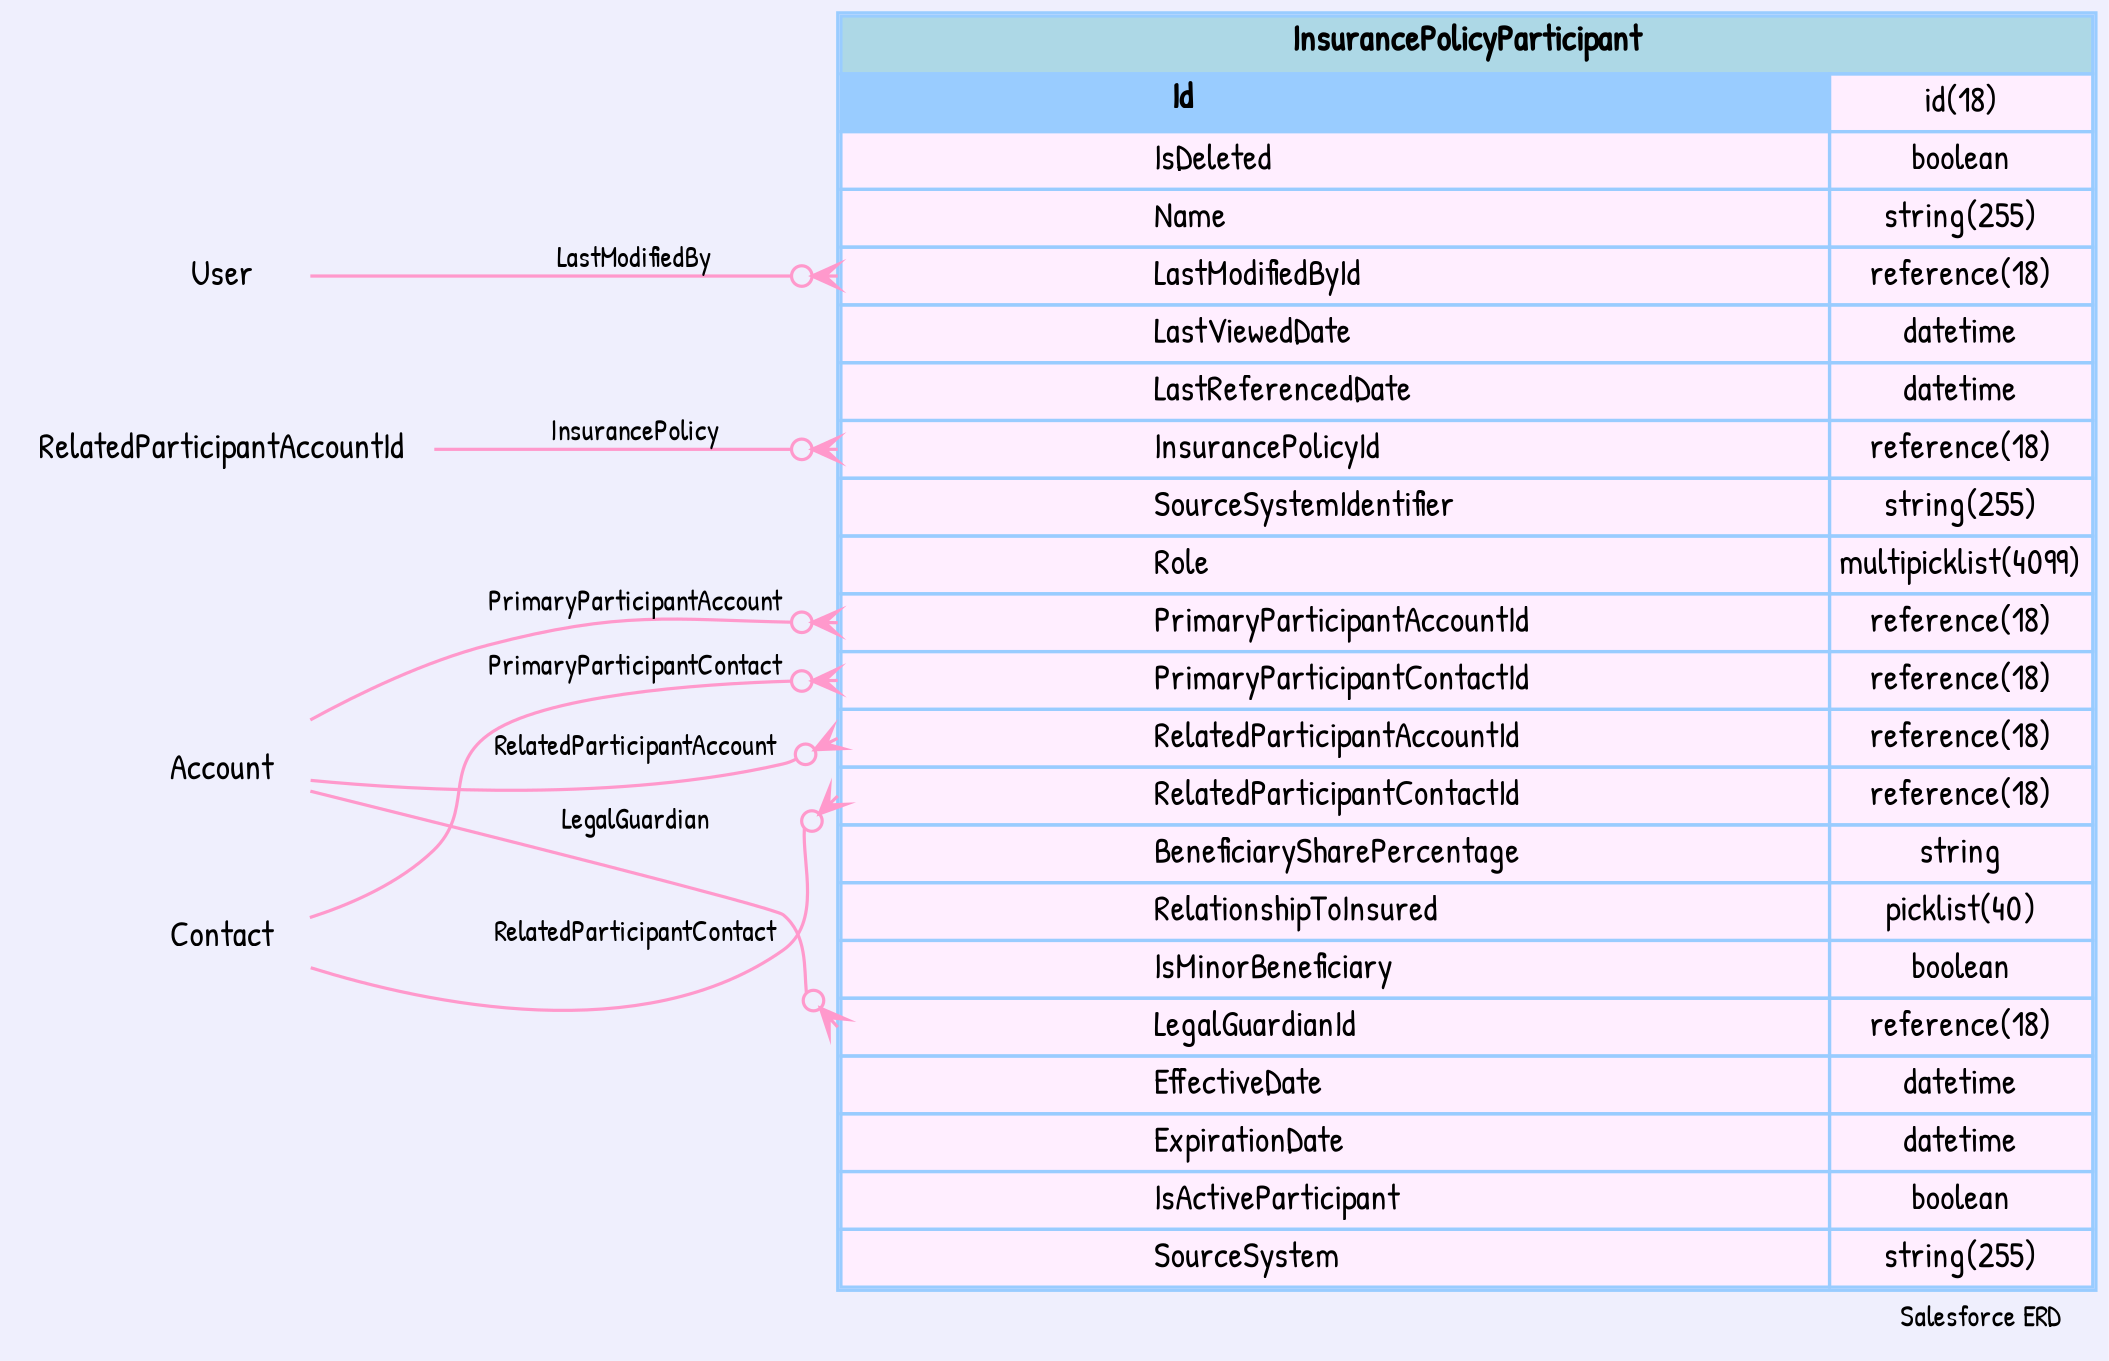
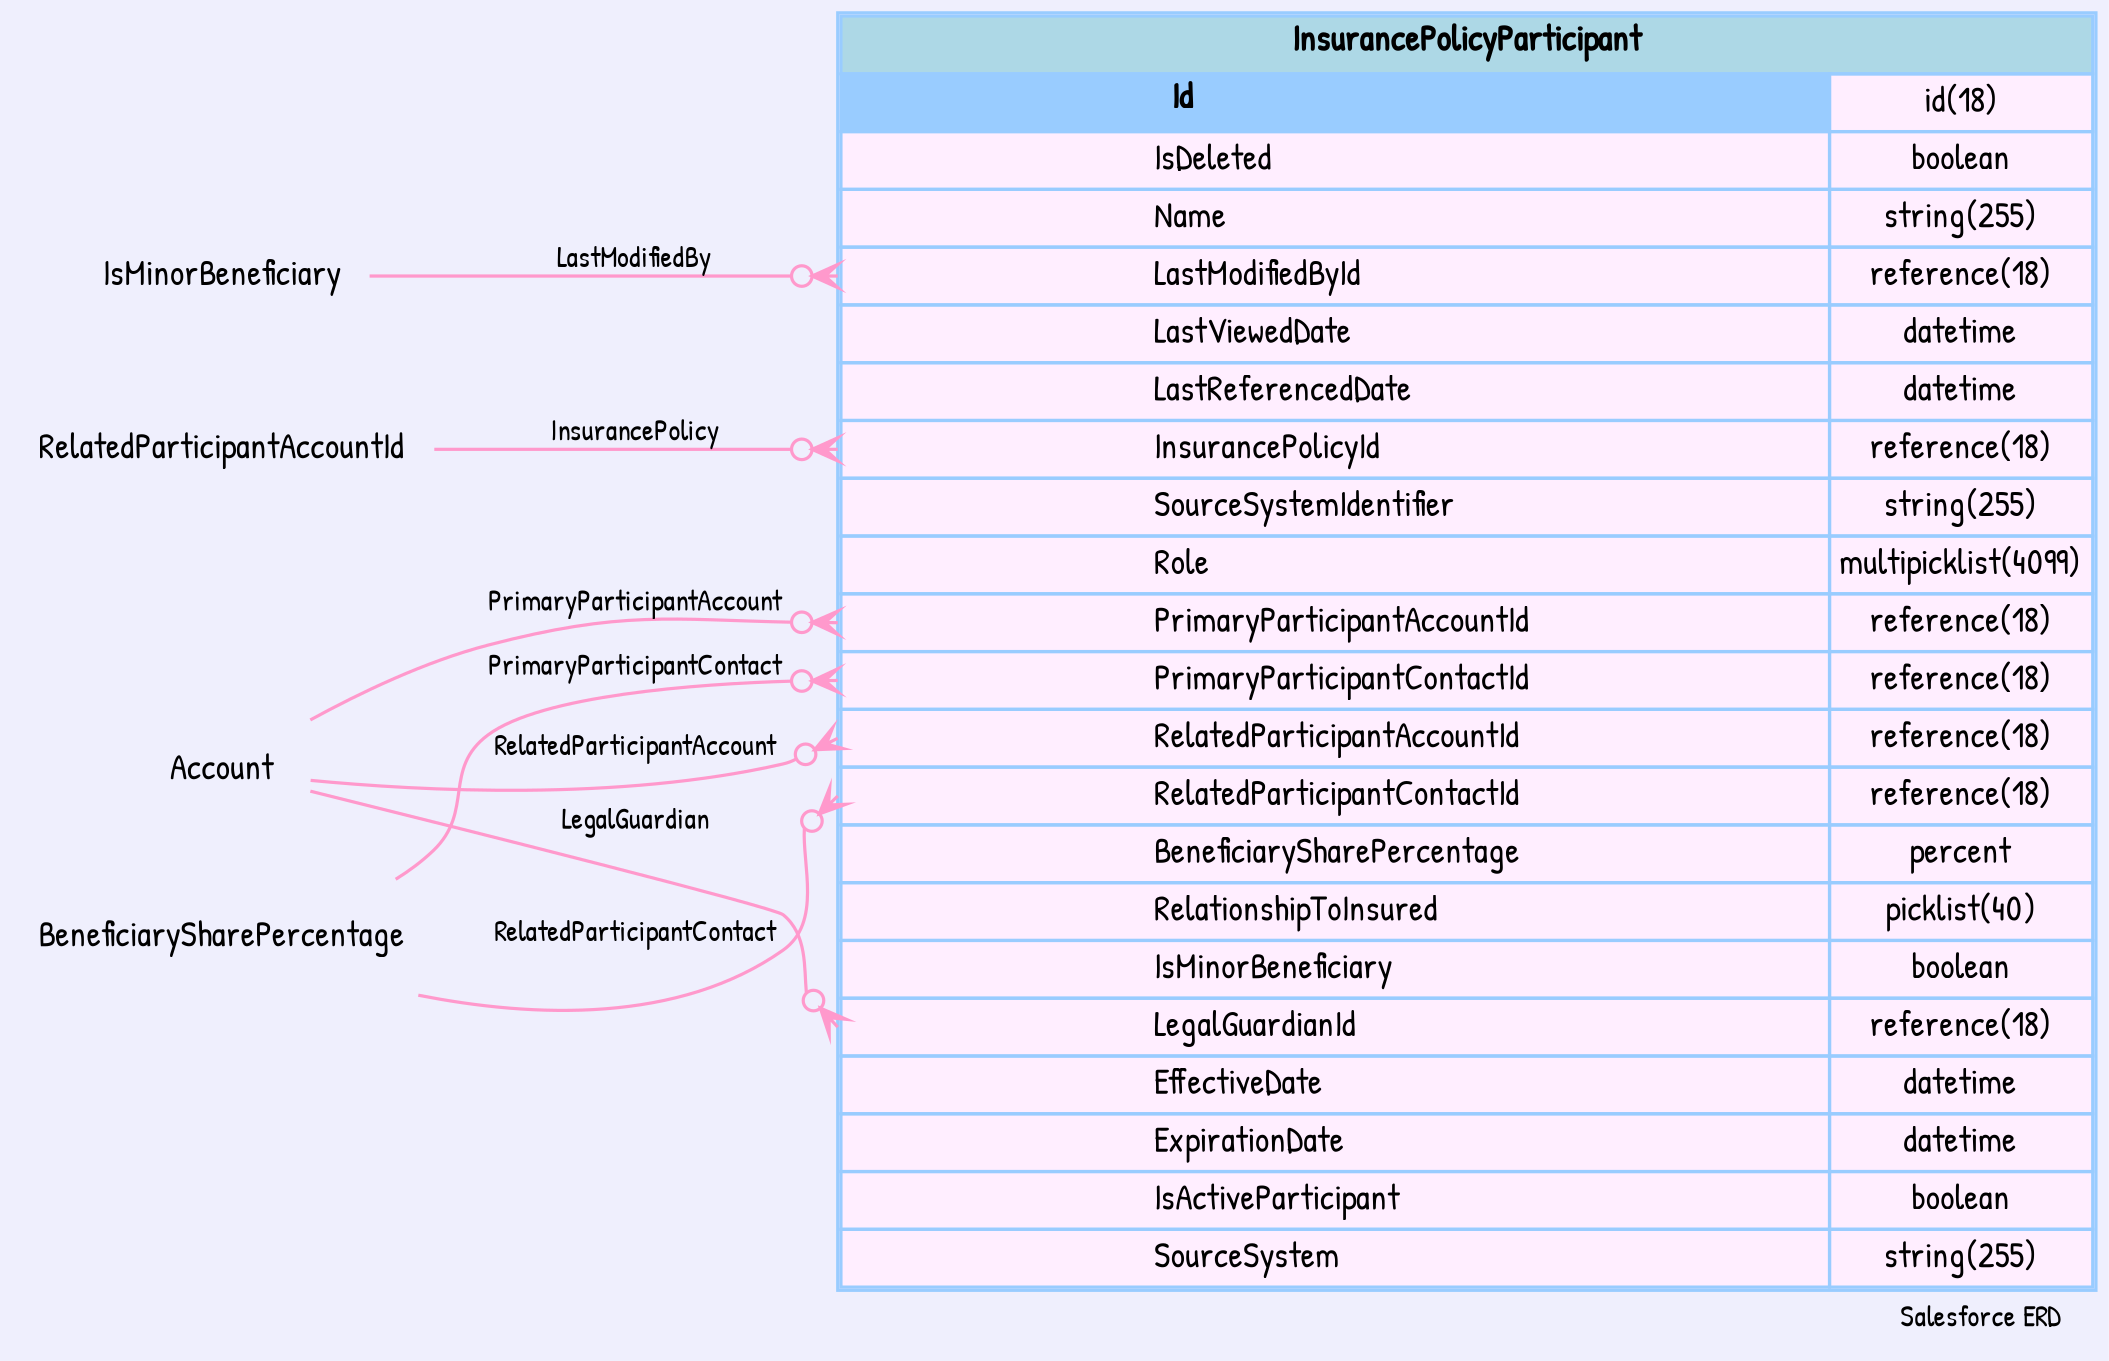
node "User": label "User" -> "IsMinorBeneficiary"
node "InsurancePolicyParticipant": text "string" -> "percent"
node "Contact": label "Contact" -> "BeneficiarySharePercentage"
